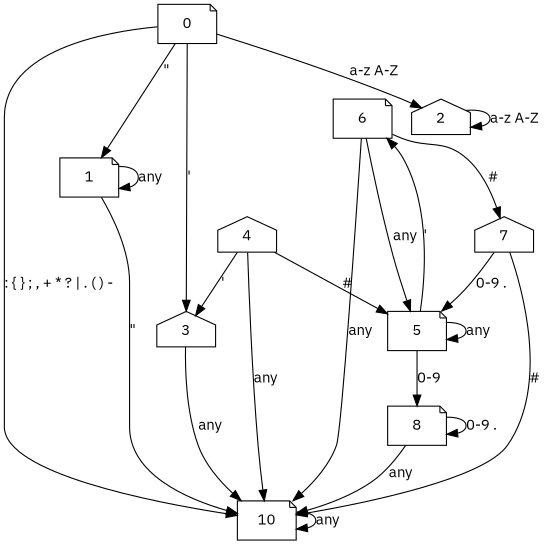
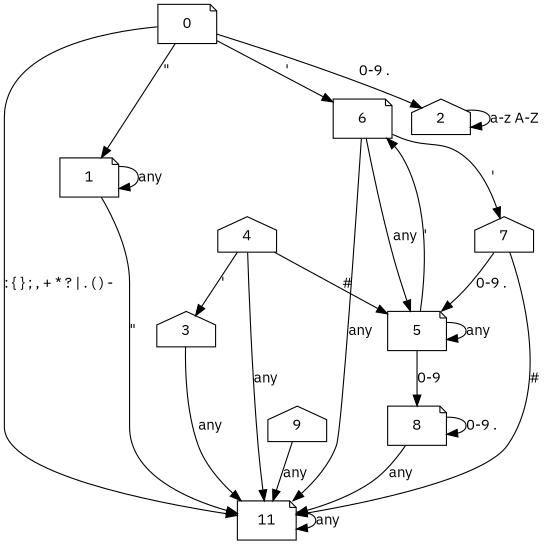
edge "0" -> "2": label "a-z A-Z" -> "0-9 ."
edge "0" -> "3": now "0" -> "6"
edge "6" -> "7": label "#" -> "'"
node "9": added
node "10": label "10" -> "11"
